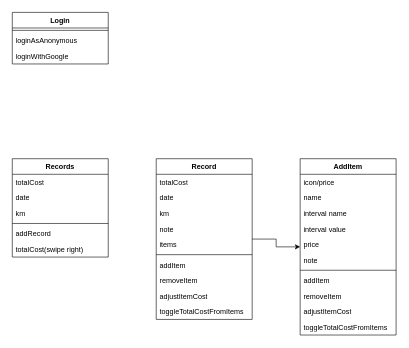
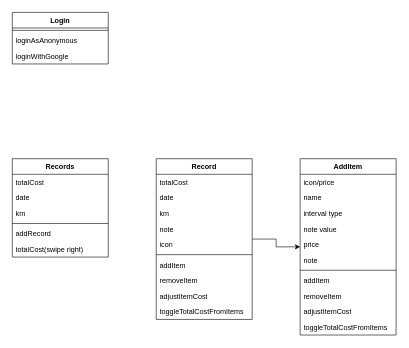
node "interval name": label "interval name" -> "interval type"
node "interval value": label "interval value" -> "note value"
node "items": label "items" -> "icon"
